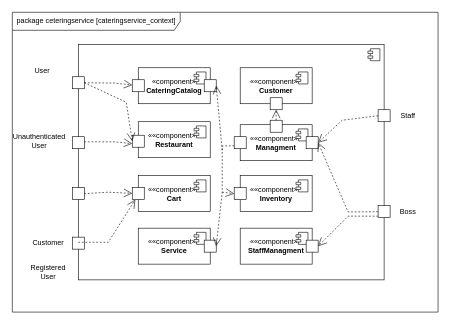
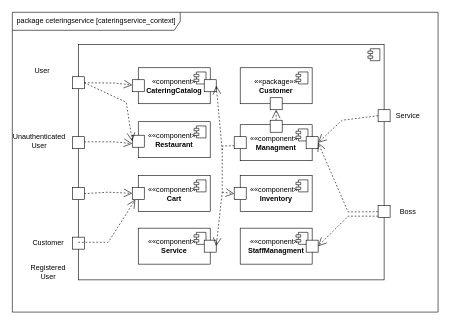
node "««component»» Customer": label "««component»» Customer" -> "««package»» Customer"
node "Staff": label "Staff" -> "Service"
